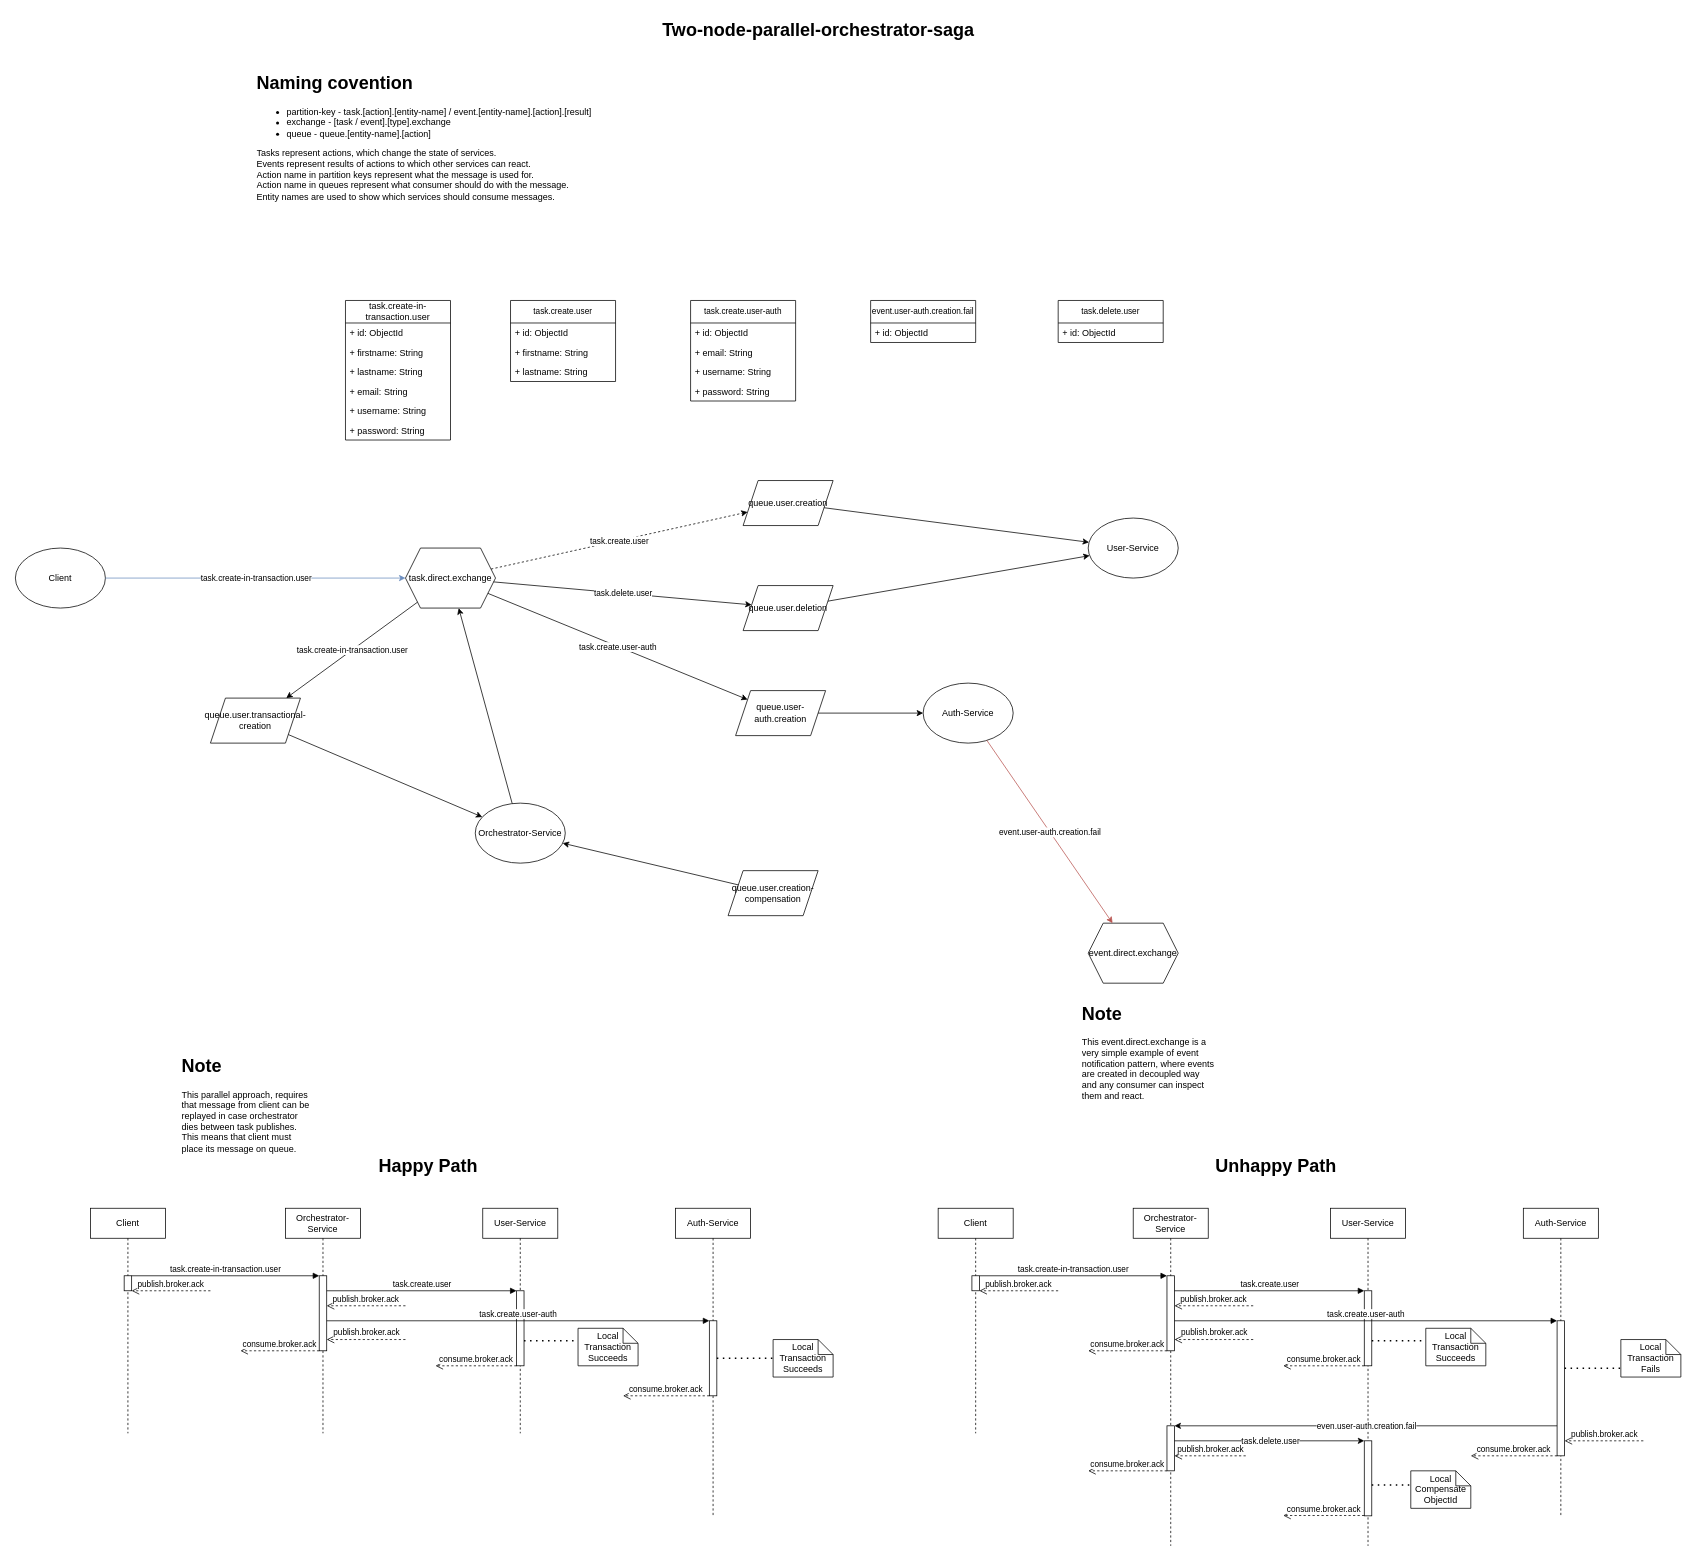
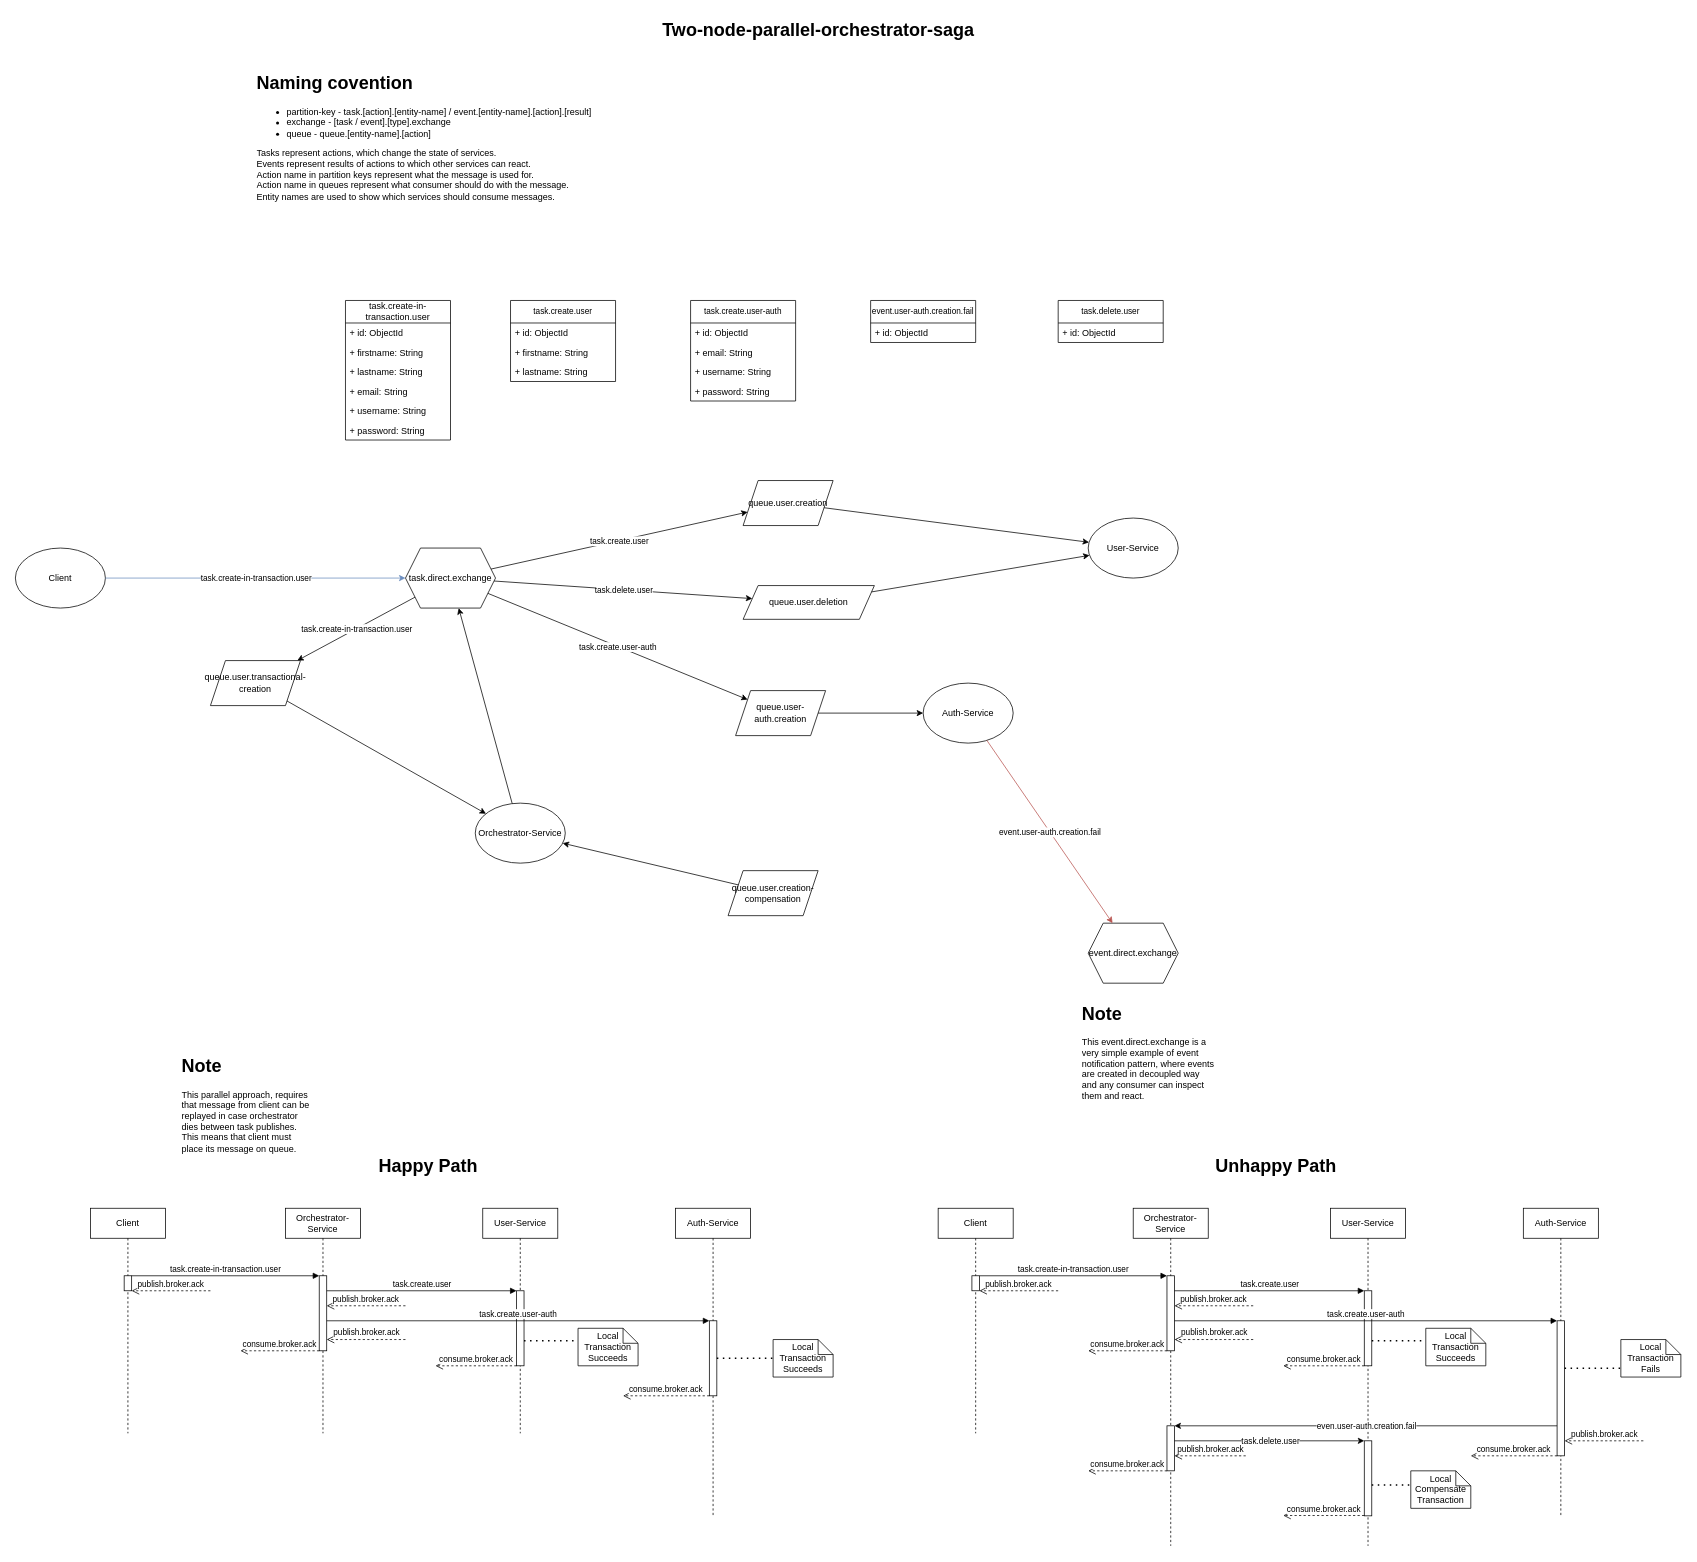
edge "task.direct.exchange" -> "queue.user.creation": style dashed -> solid
node "queue.user.deletion": size 90x45 -> 131x34
node "queue.user.transactional-creation": moved (255, 720) -> (255, 683)
node "Local Compensate ObjectId": label "Local Compensate ObjectId" -> "Local Compensate Transaction"
